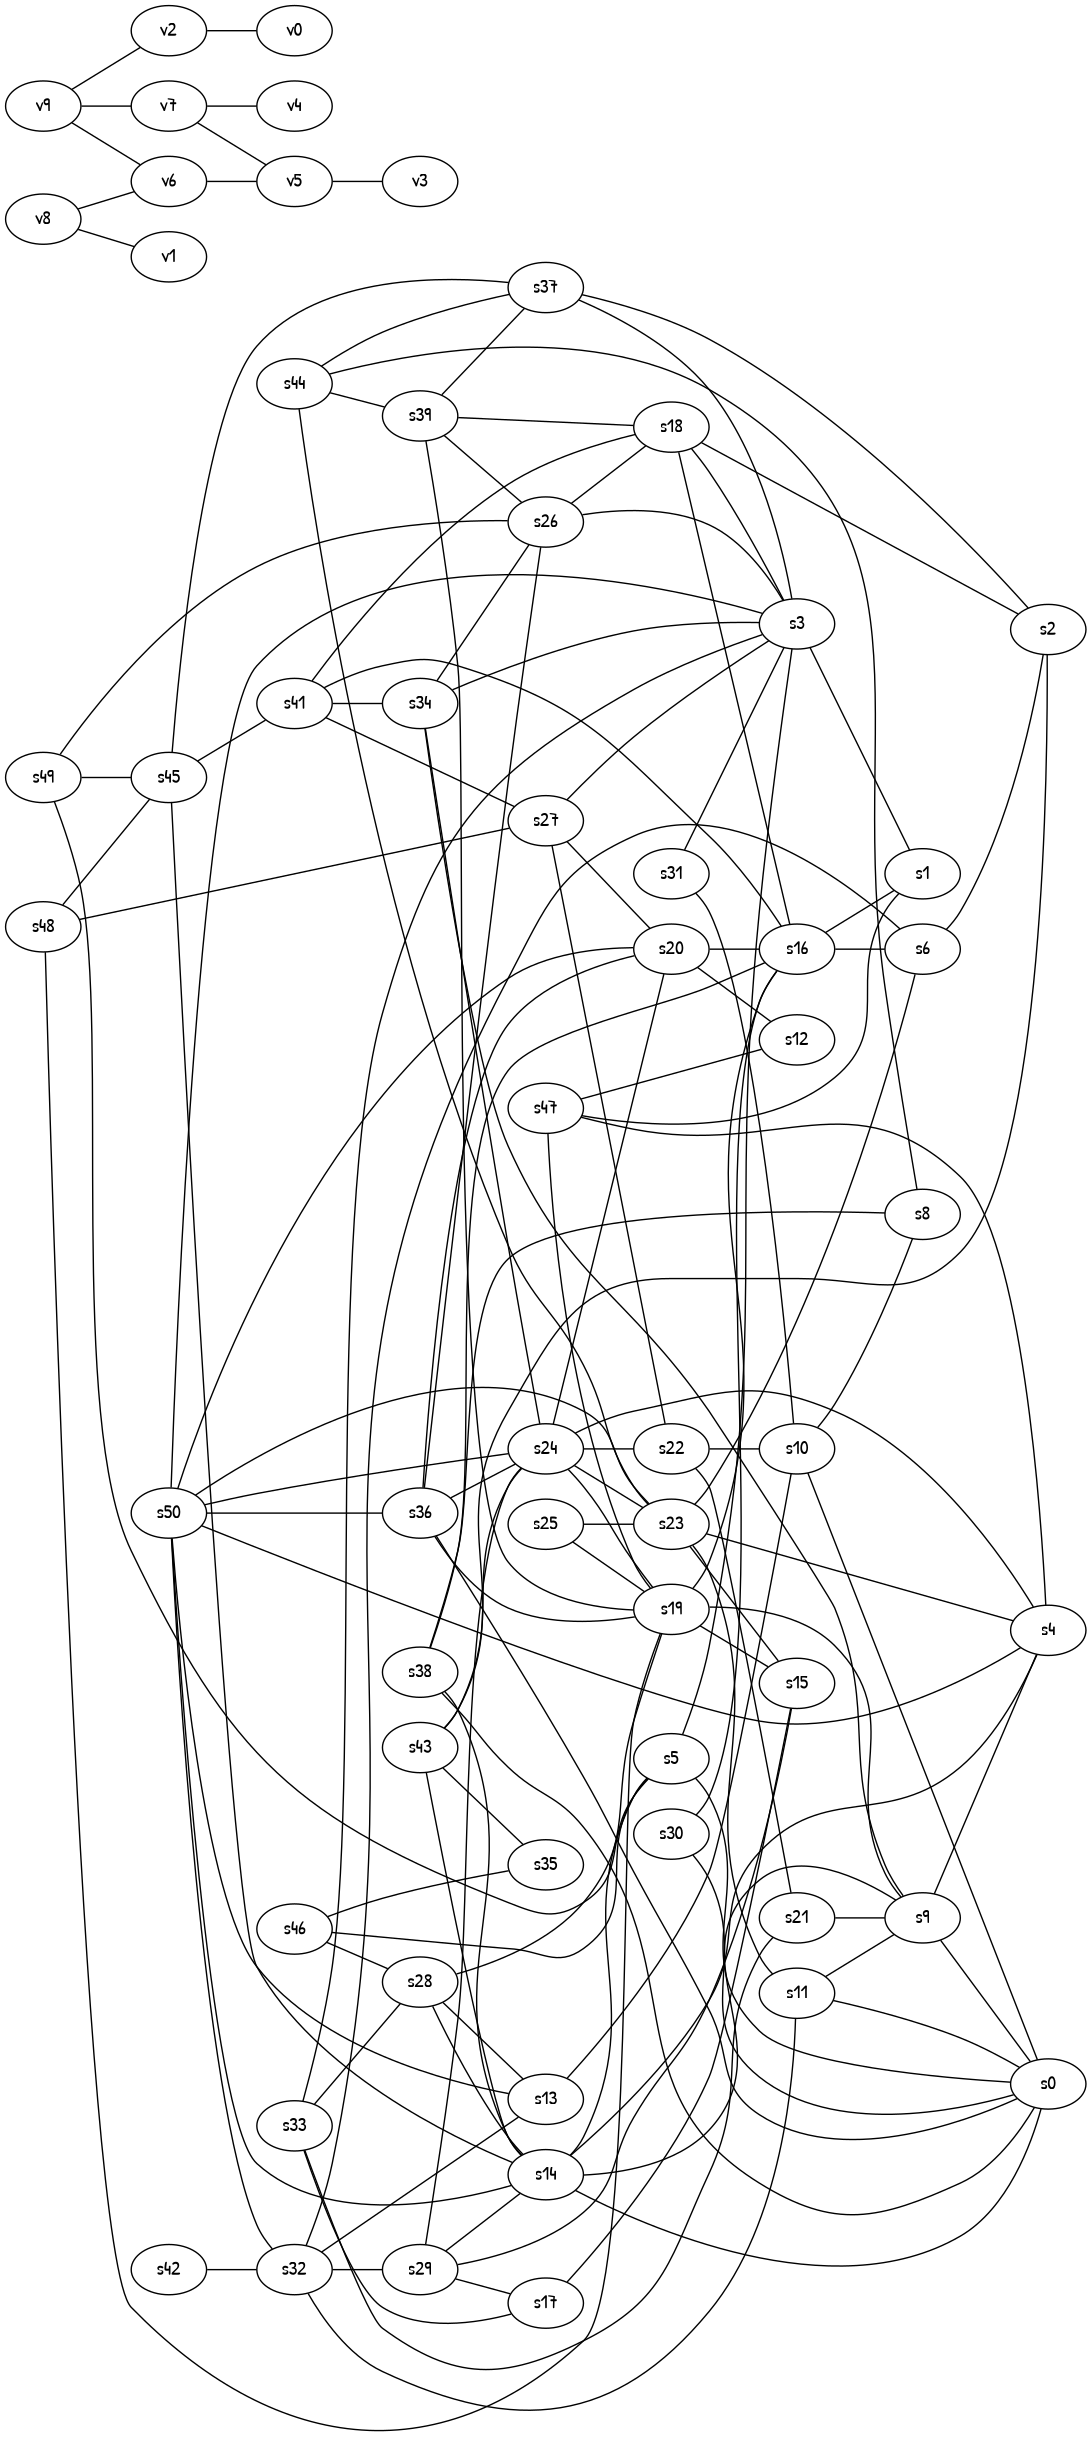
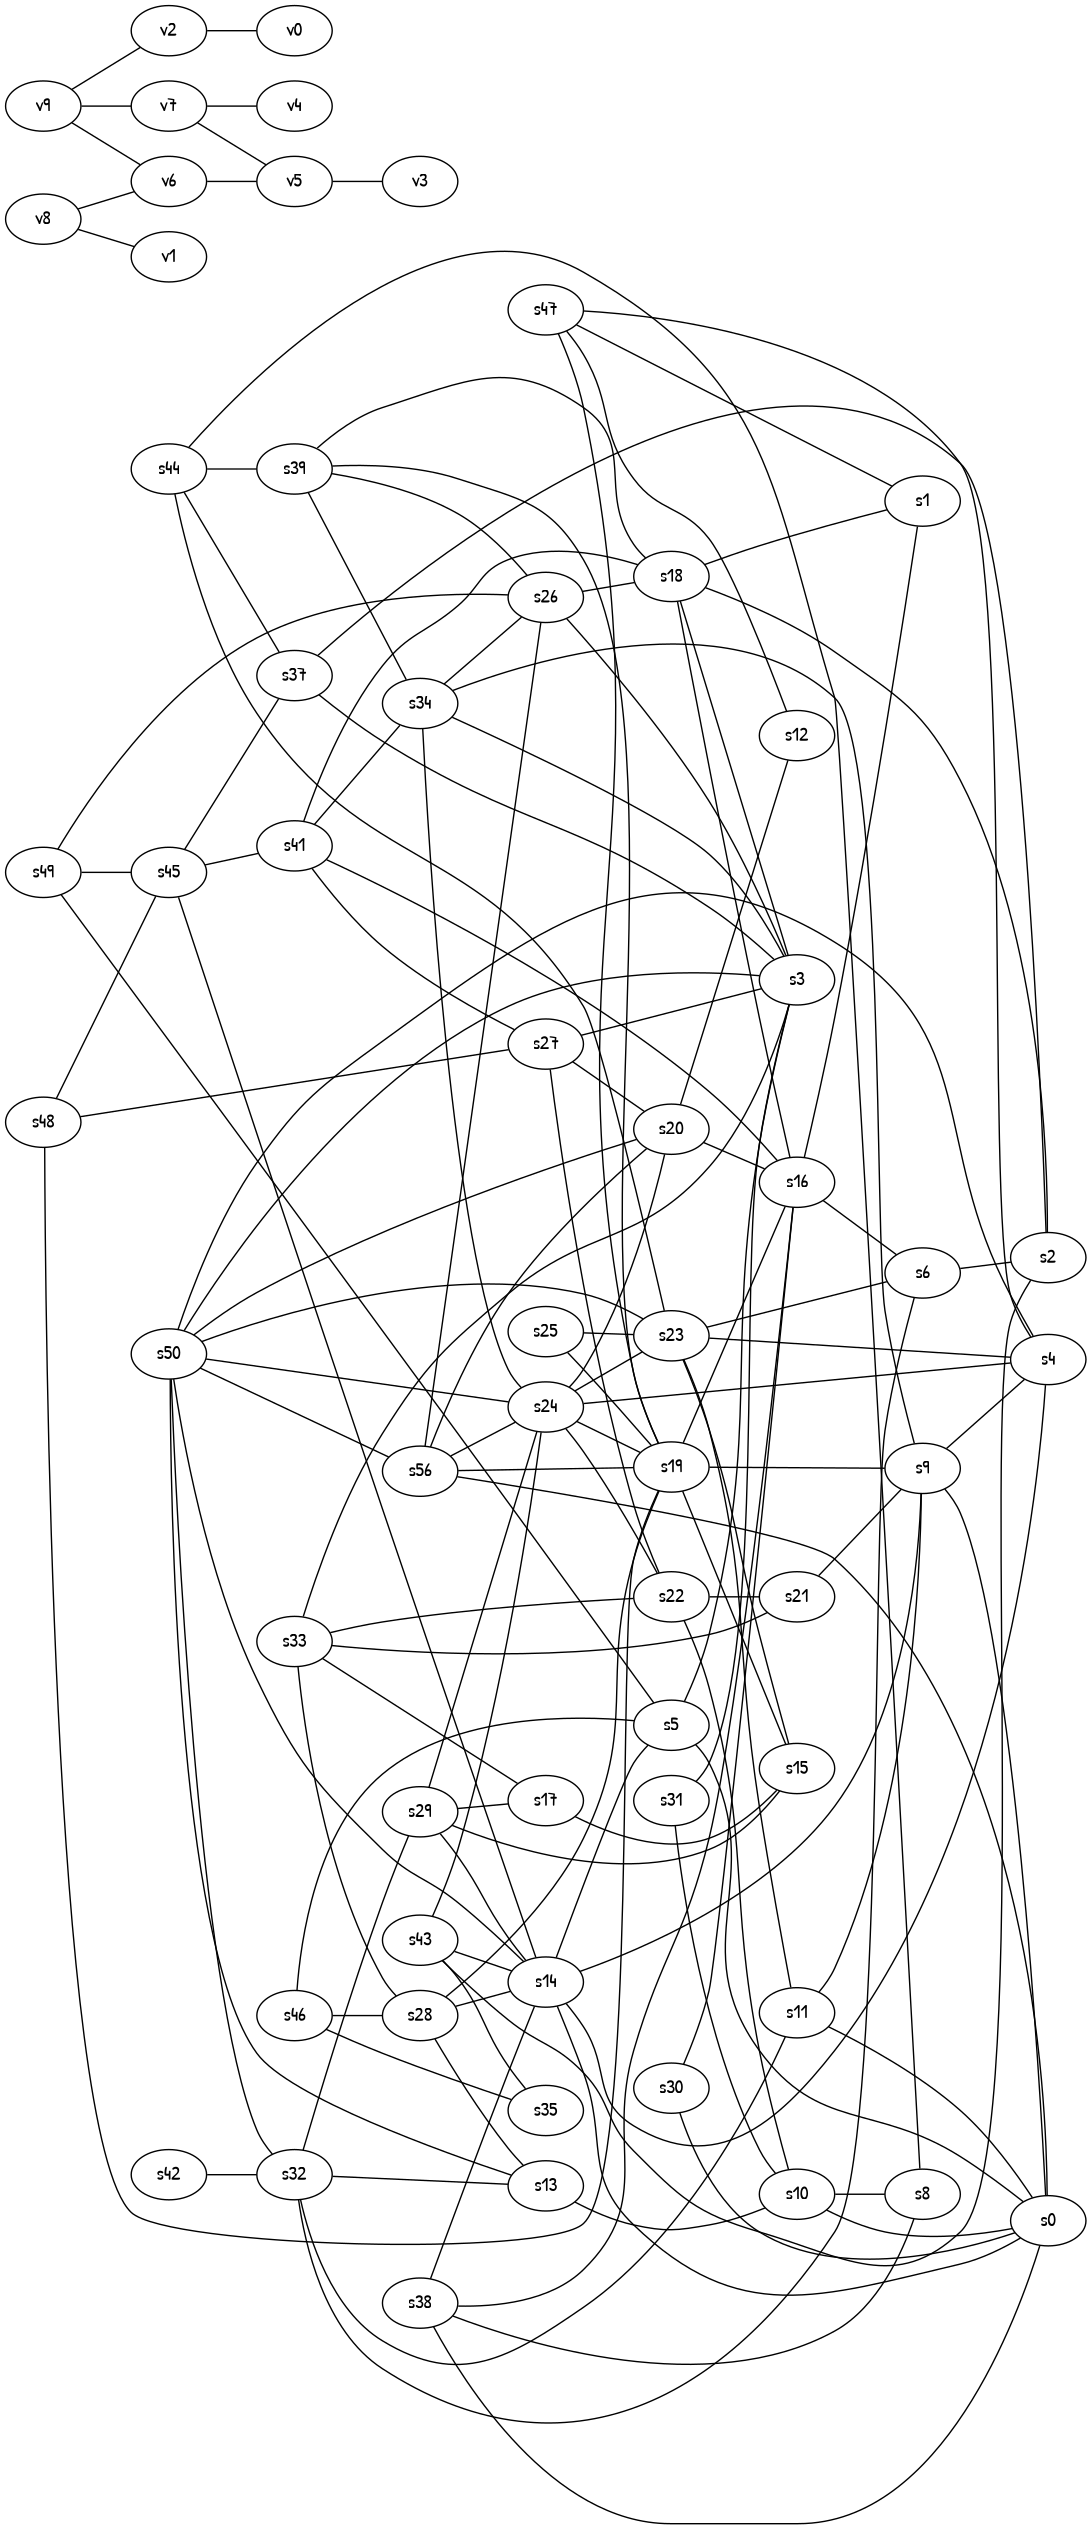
edge "s37" -- "s39": now "s34" -- "s39"
edge "s3" -- "s1": now "s18" -- "s1"
node "s36": label "s36" -> "s56"
edge "s22" -- "s33": added
